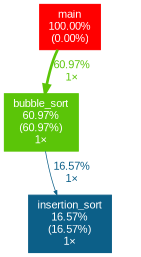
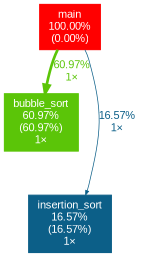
edge "bubble_sort 60.97% (60.97%) 1×" -> "insertion_sort 16.57% (16.57%) 1×": now "main 100.00% (0.00%)" -> "insertion_sort 16.57% (16.57%) 1×"
